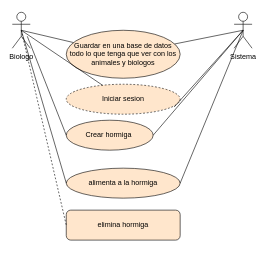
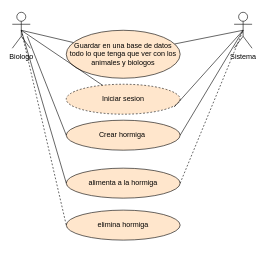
edge "Sistema" -- "alimenta a la hormiga": style solid -> dashed
node "Crear hormiga": size 87x30 -> 114x30
node "elimina hormiga": shape rounded rectangle -> ellipse
